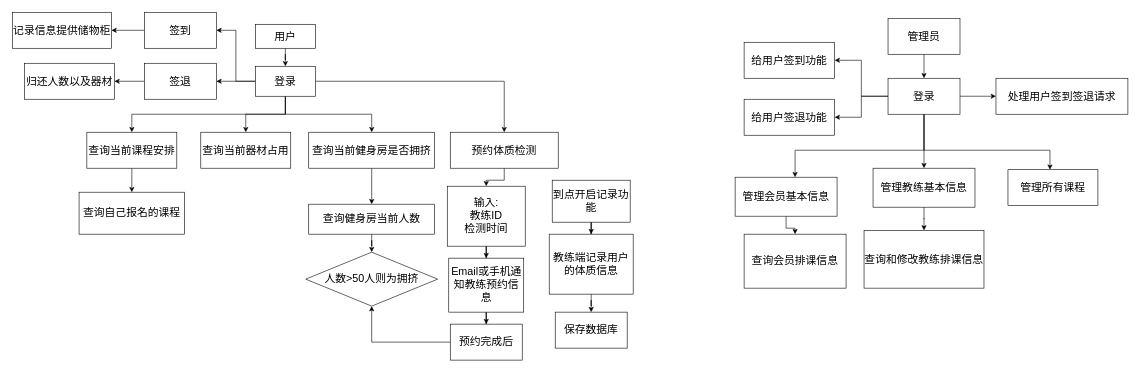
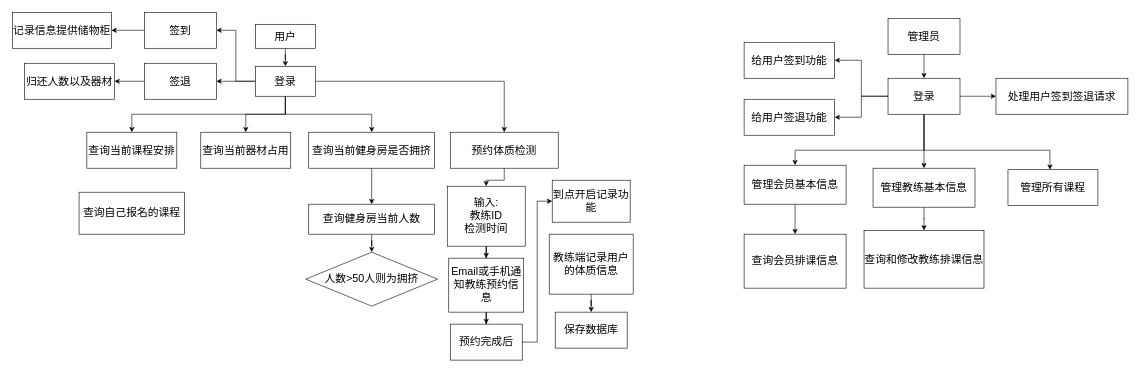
edge "查询当前课程安排" -> "查询自己报名的课程": removed
node "管理会员基本信息": moved (786, 197) -> (795, 185)
edge "到点开启记录功能" -> "教练端记录用户的体质信息": removed
edge "预约完成后" -> "人数>50人则为拥挤": now "预约完成后" -> "到点开启记录功能"
